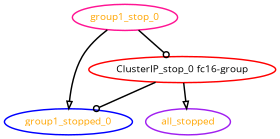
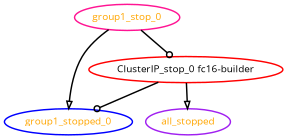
node "ClusterIP_stop_0 fc16-group": label "ClusterIP_stop_0 fc16-group" -> "ClusterIP_stop_0 fc16-builder"
